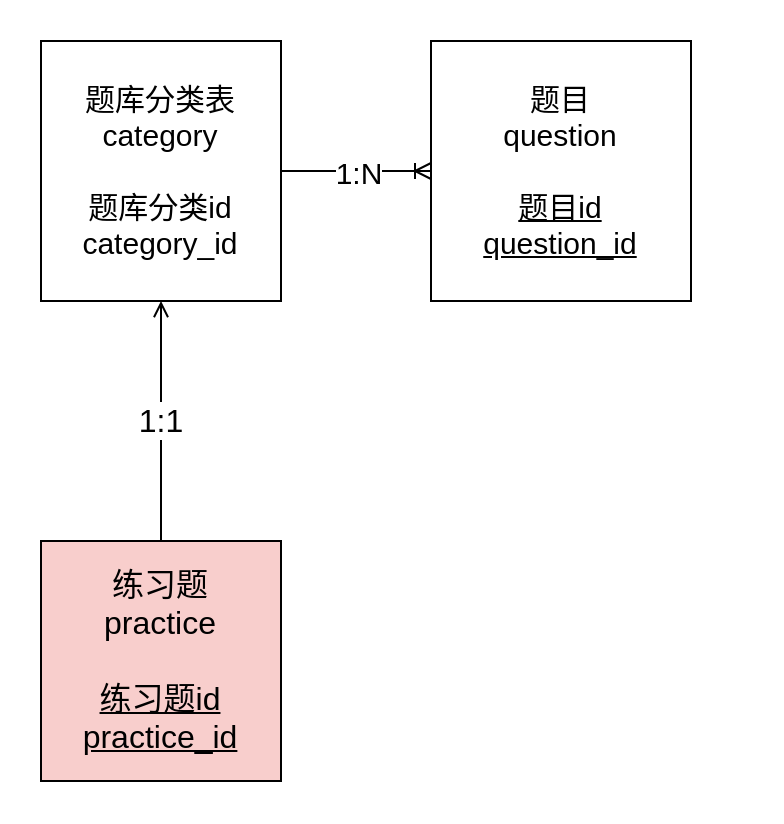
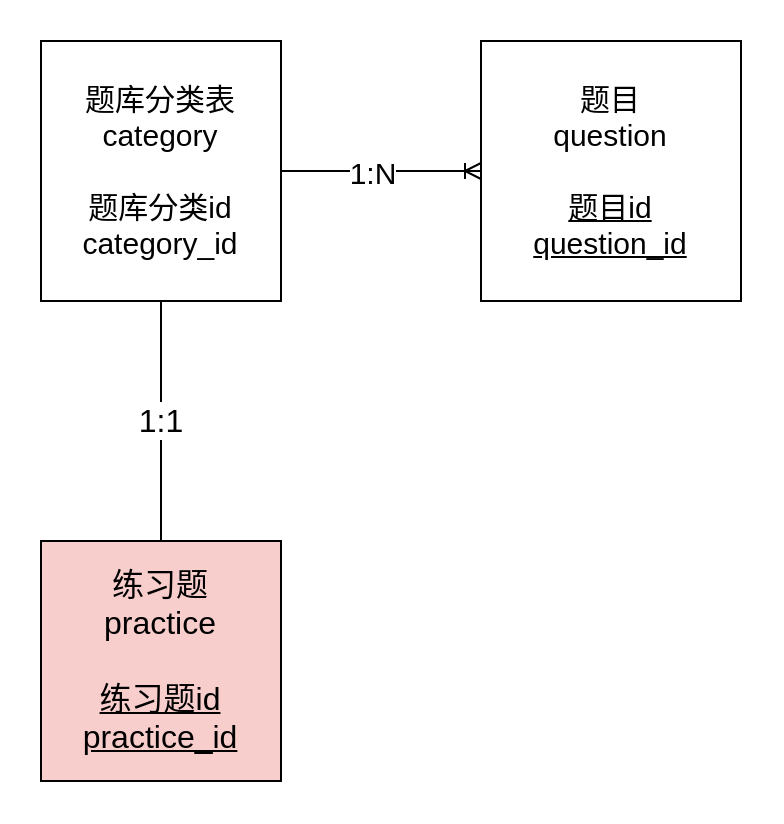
node "题目question题目idquestion_id": moved (561, 171) -> (611, 171)
edge "练习题practice练习题idpractice_id" -> "题库分类表category题库分类idcategory_id": arrowhead open -> none
